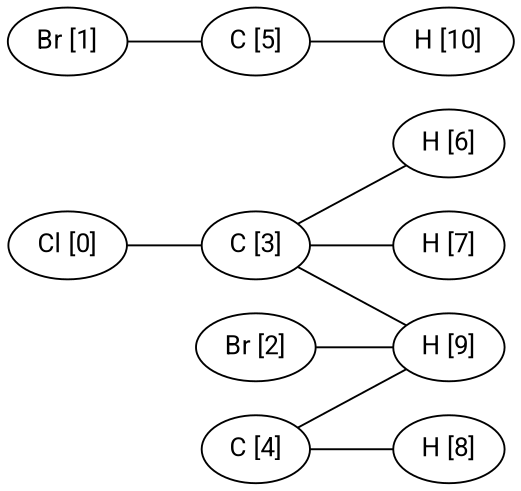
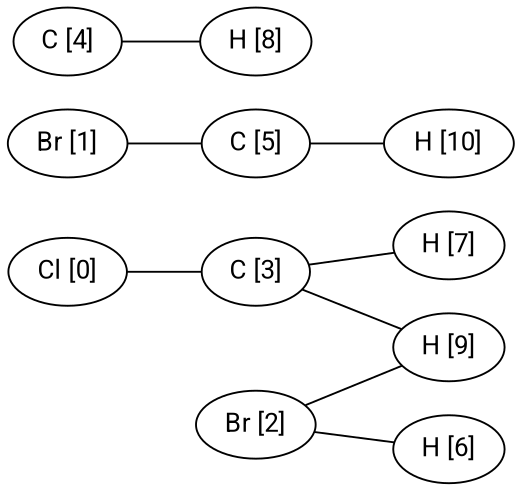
edge "H [6]" -- "C [3]": now "H [6]" -- "Br [2]"
edge "H [9]" -- "C [4]": removed
